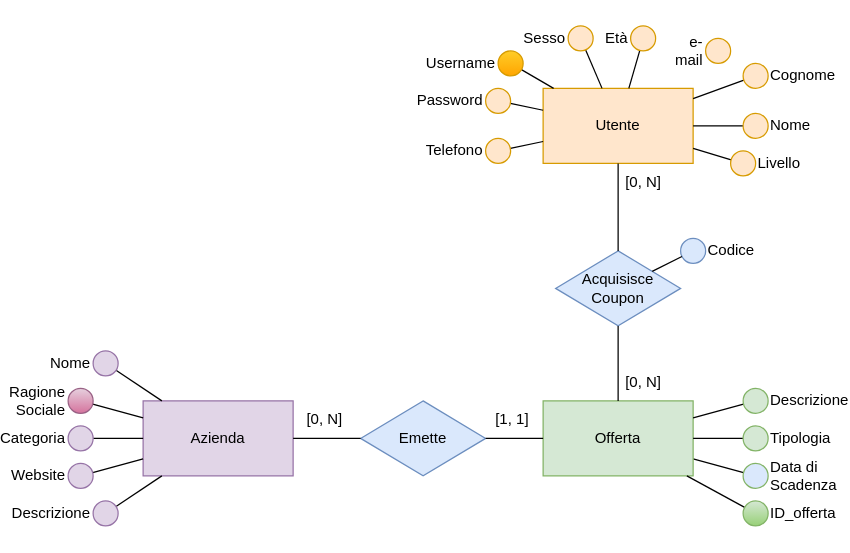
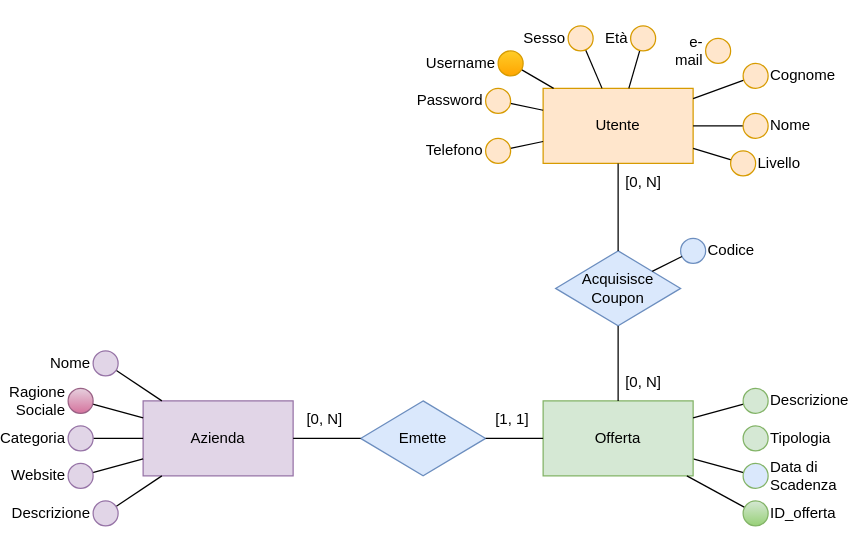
edge "Offerta" -- "Tipologia": removed
